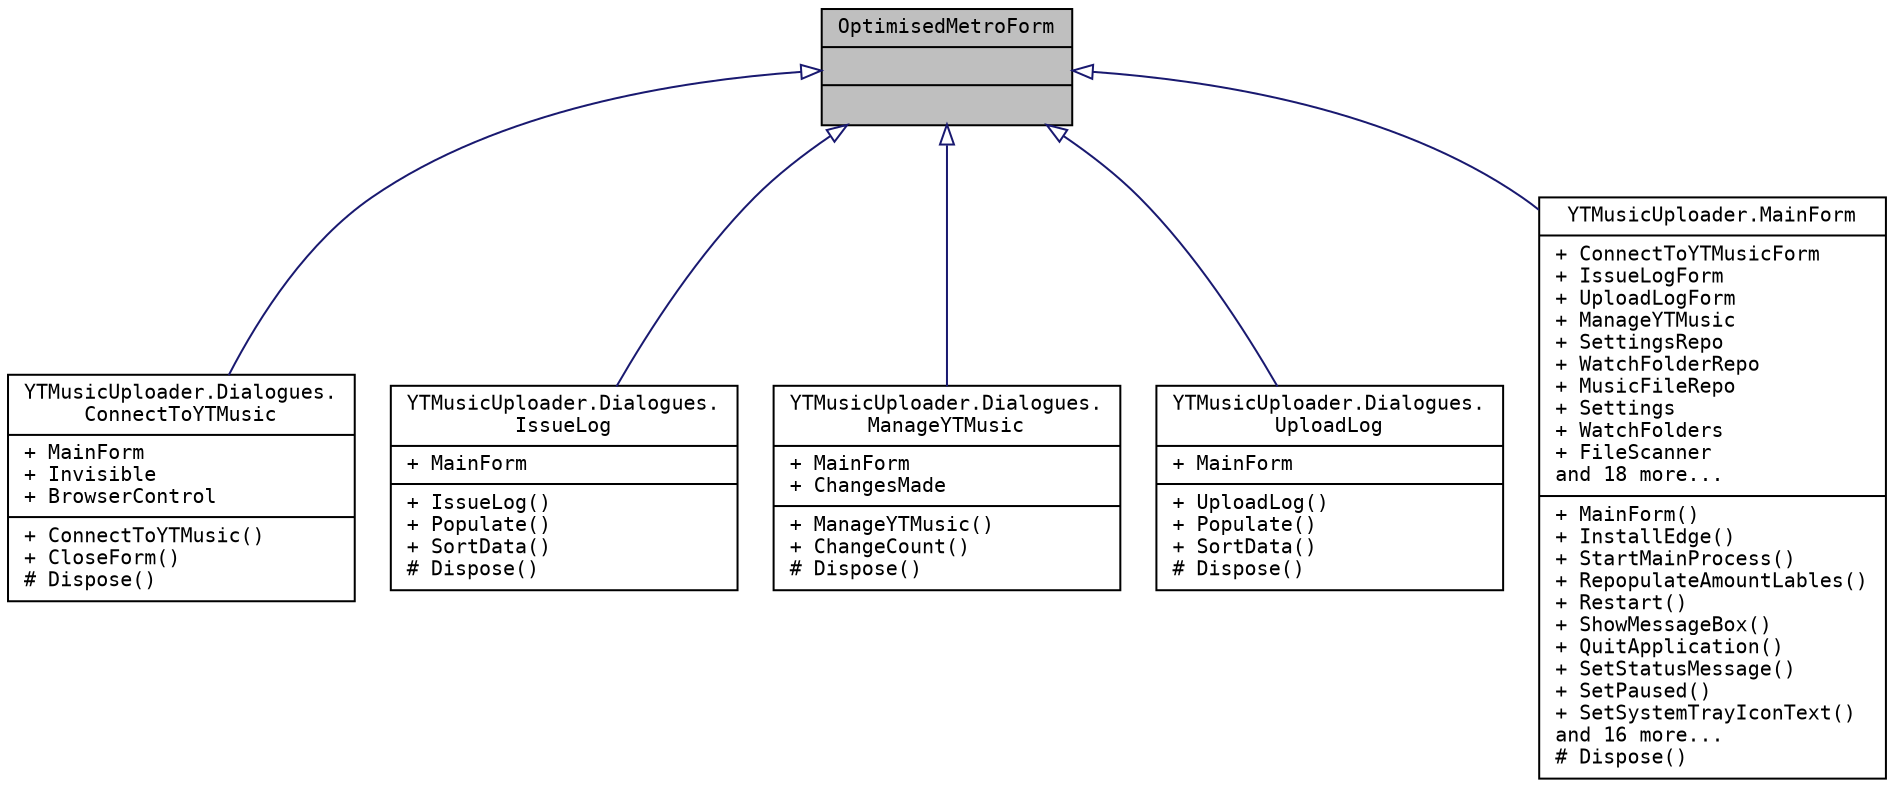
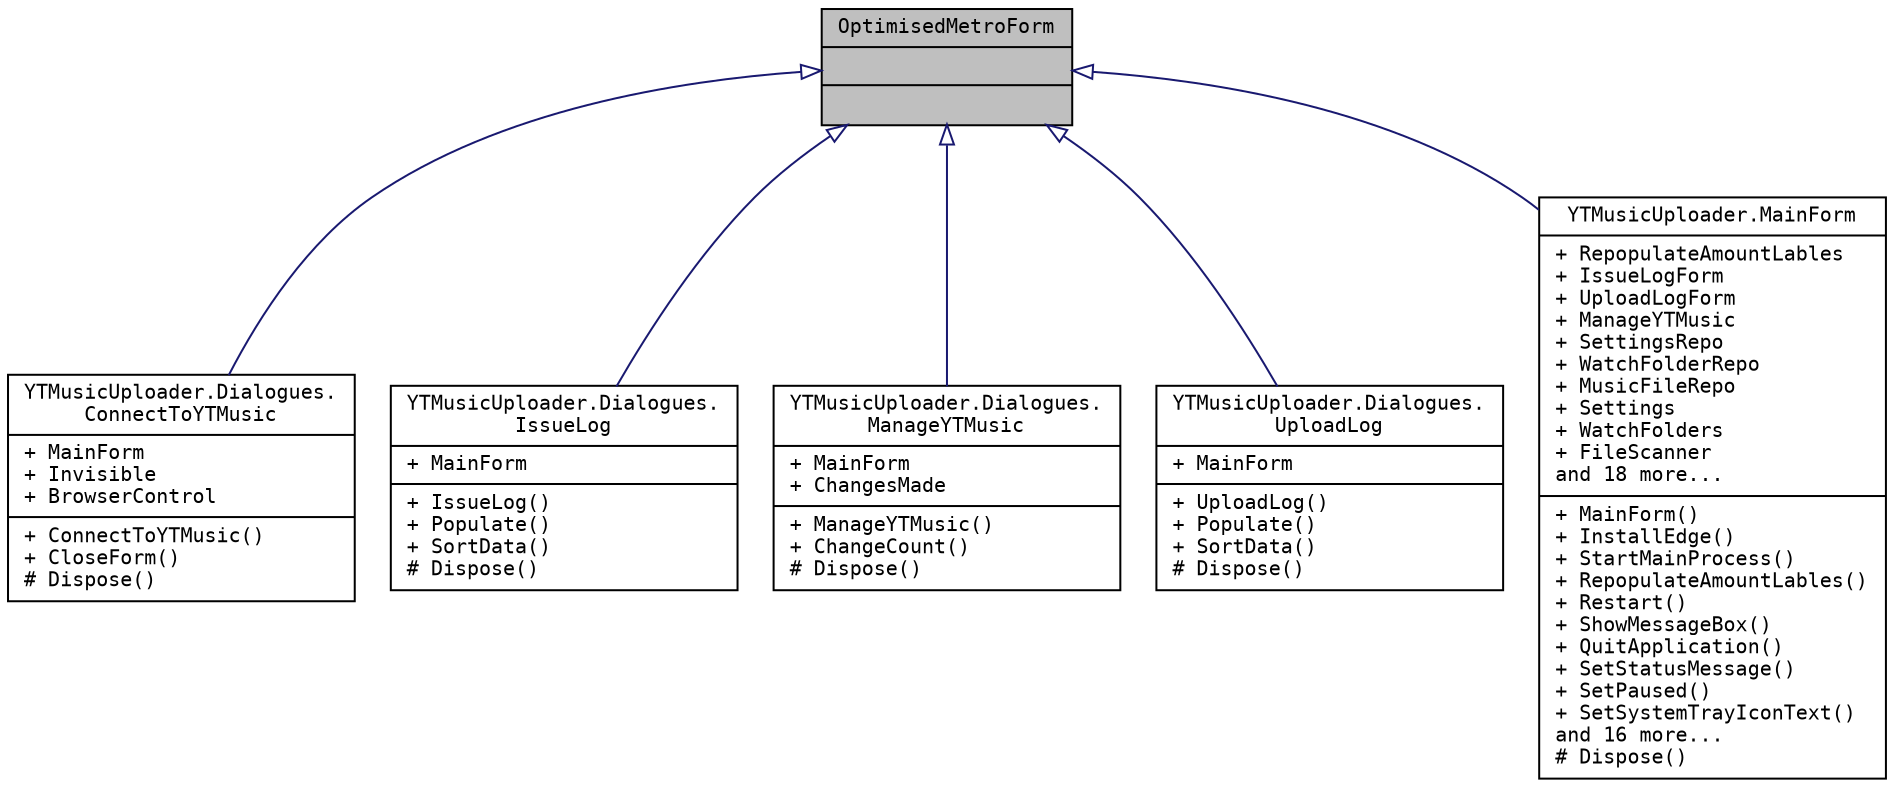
node "YTMusicUploader.MainForm": text "+ ConnectToYTMusicForm" -> "+ RepopulateAmountLables"
